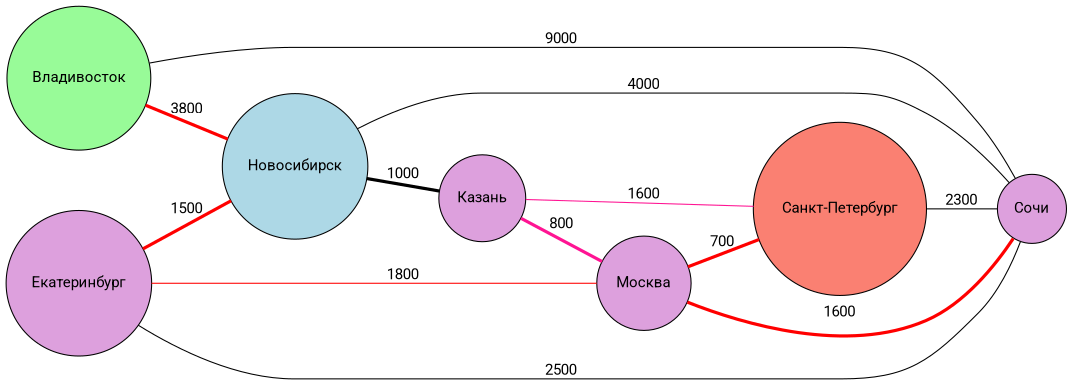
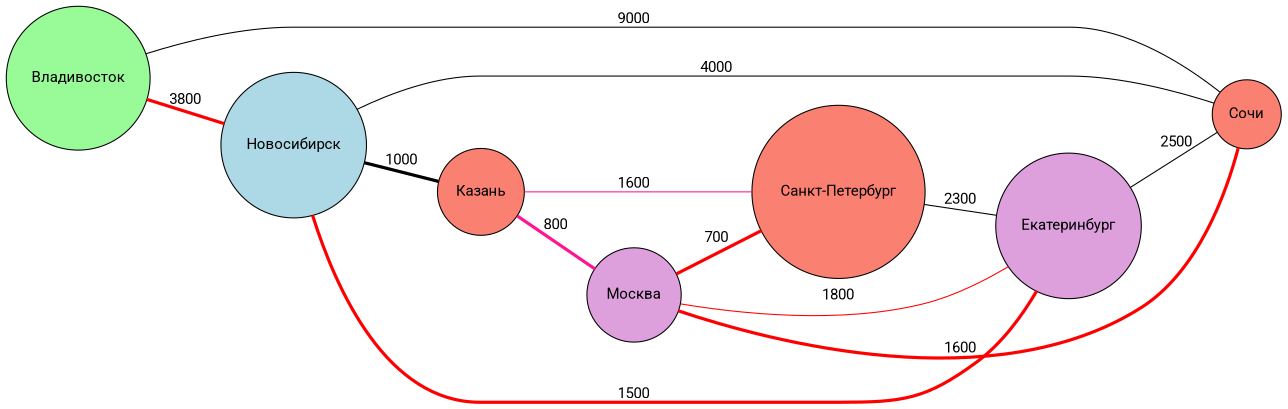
node "Казань": fillcolor plum -> salmon
edge "Санкт-Петербург" -- "Сочи": now "Санкт-Петербург" -- "Екатеринбург"
node "Сочи": fillcolor plum -> salmon
